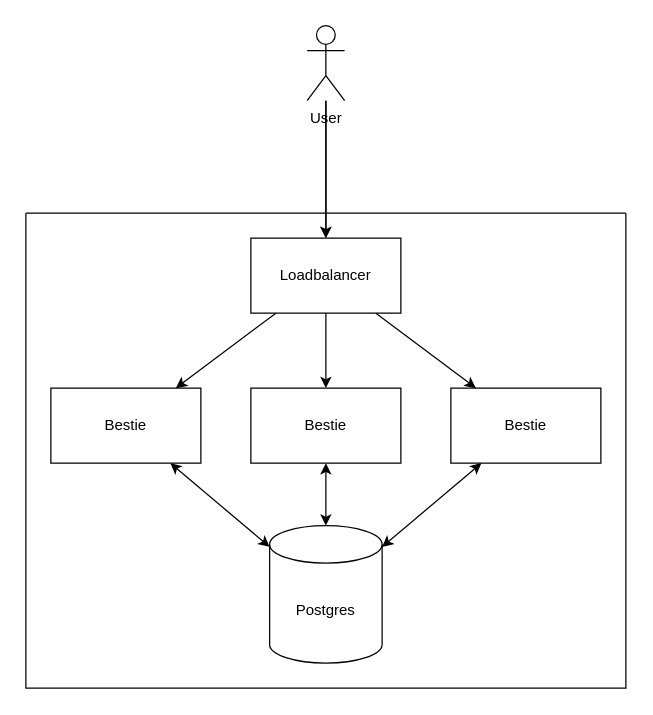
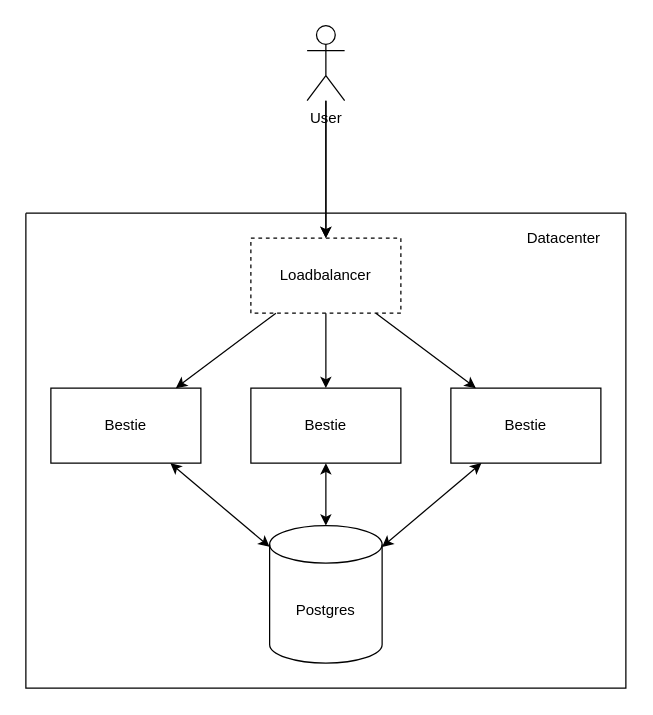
node "Datacenter": added
node "Loadbalancer": style solid -> dashed
